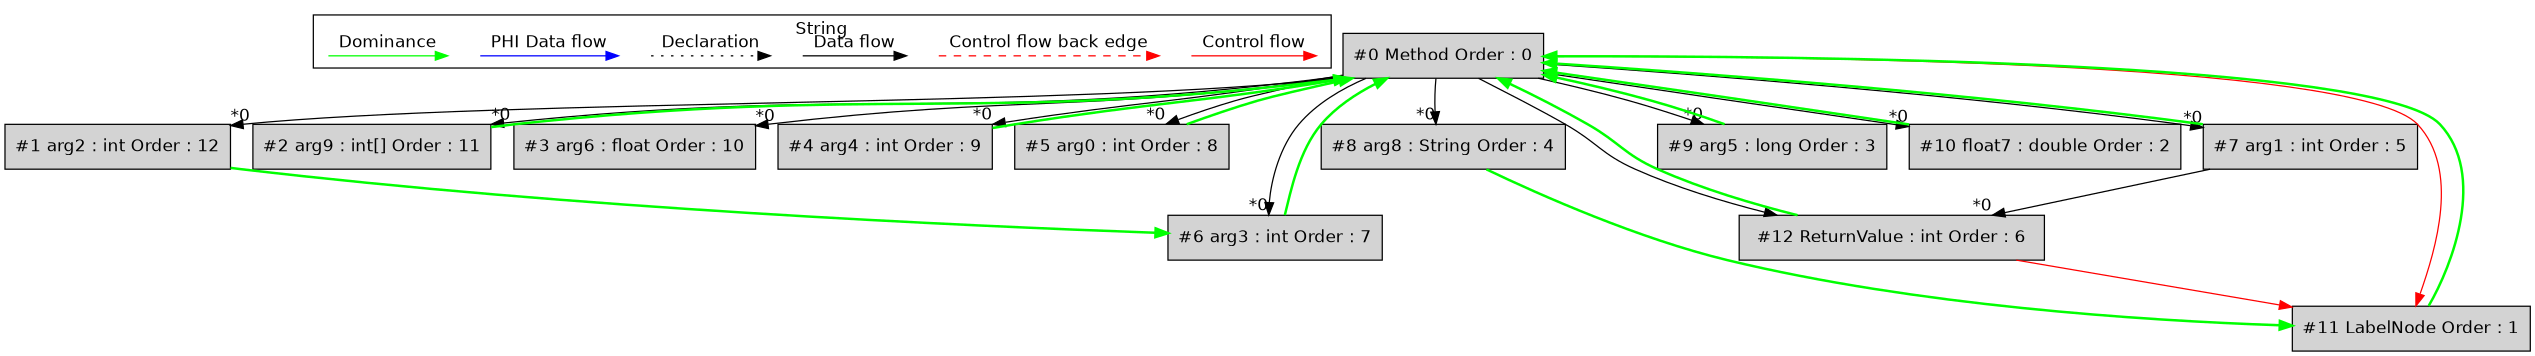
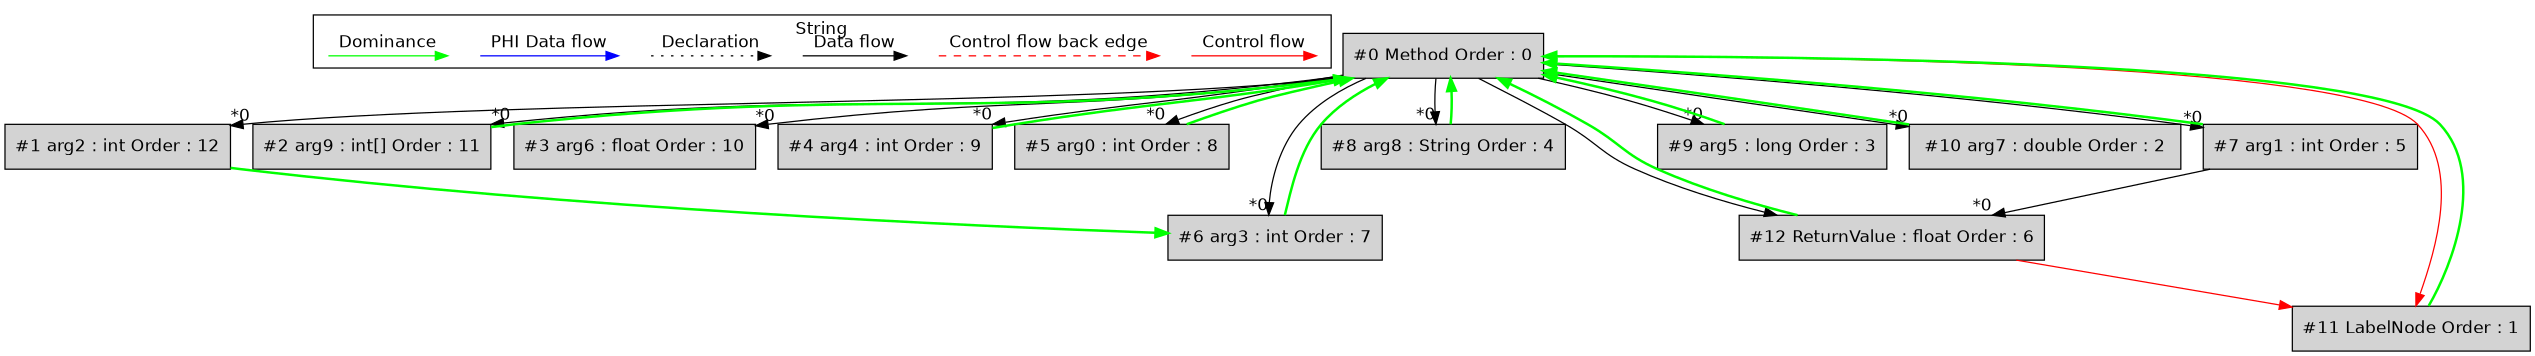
node "#10 float7 : double Order : 2": label "#10 float7 : double Order : 2" -> "#10 arg7 : double Order : 2"
node "#12 ReturnValue : int Order : 6": label "#12 ReturnValue : int Order : 6" -> "#12 ReturnValue : float Order : 6"
edge "#8 arg8 : String Order : 4" -> "#11 LabelNode Order : 1": now "#8 arg8 : String Order : 4" -> "#0 Method Order : 0"
